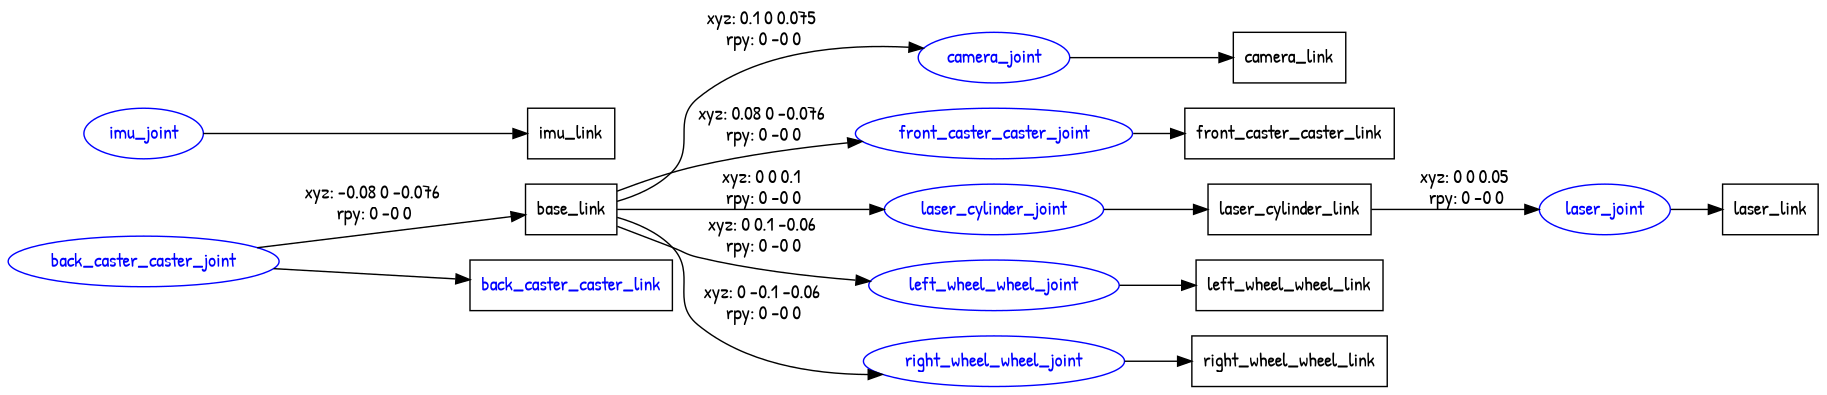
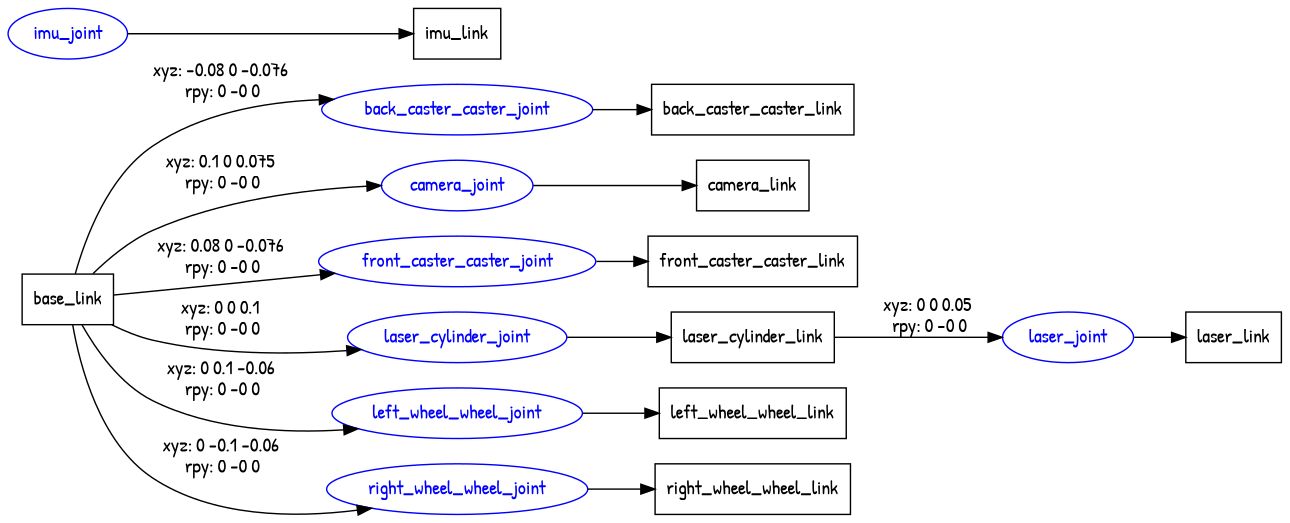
edge "back_caster_caster_joint" -> "base_link": reversed
node "back_caster_caster_link": fontcolor blue -> black
